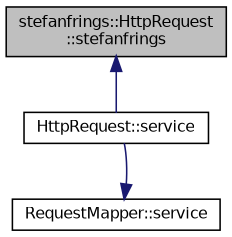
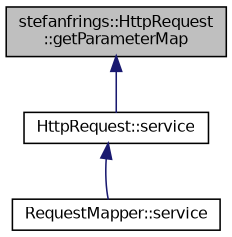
node "stefanfrings::HttpRequest ::stefanfrings": label "stefanfrings::HttpRequest ::stefanfrings" -> "stefanfrings::HttpRequest ::getParameterMap"
edge "HttpRequest::service" -> "RequestMapper::service": reversed
